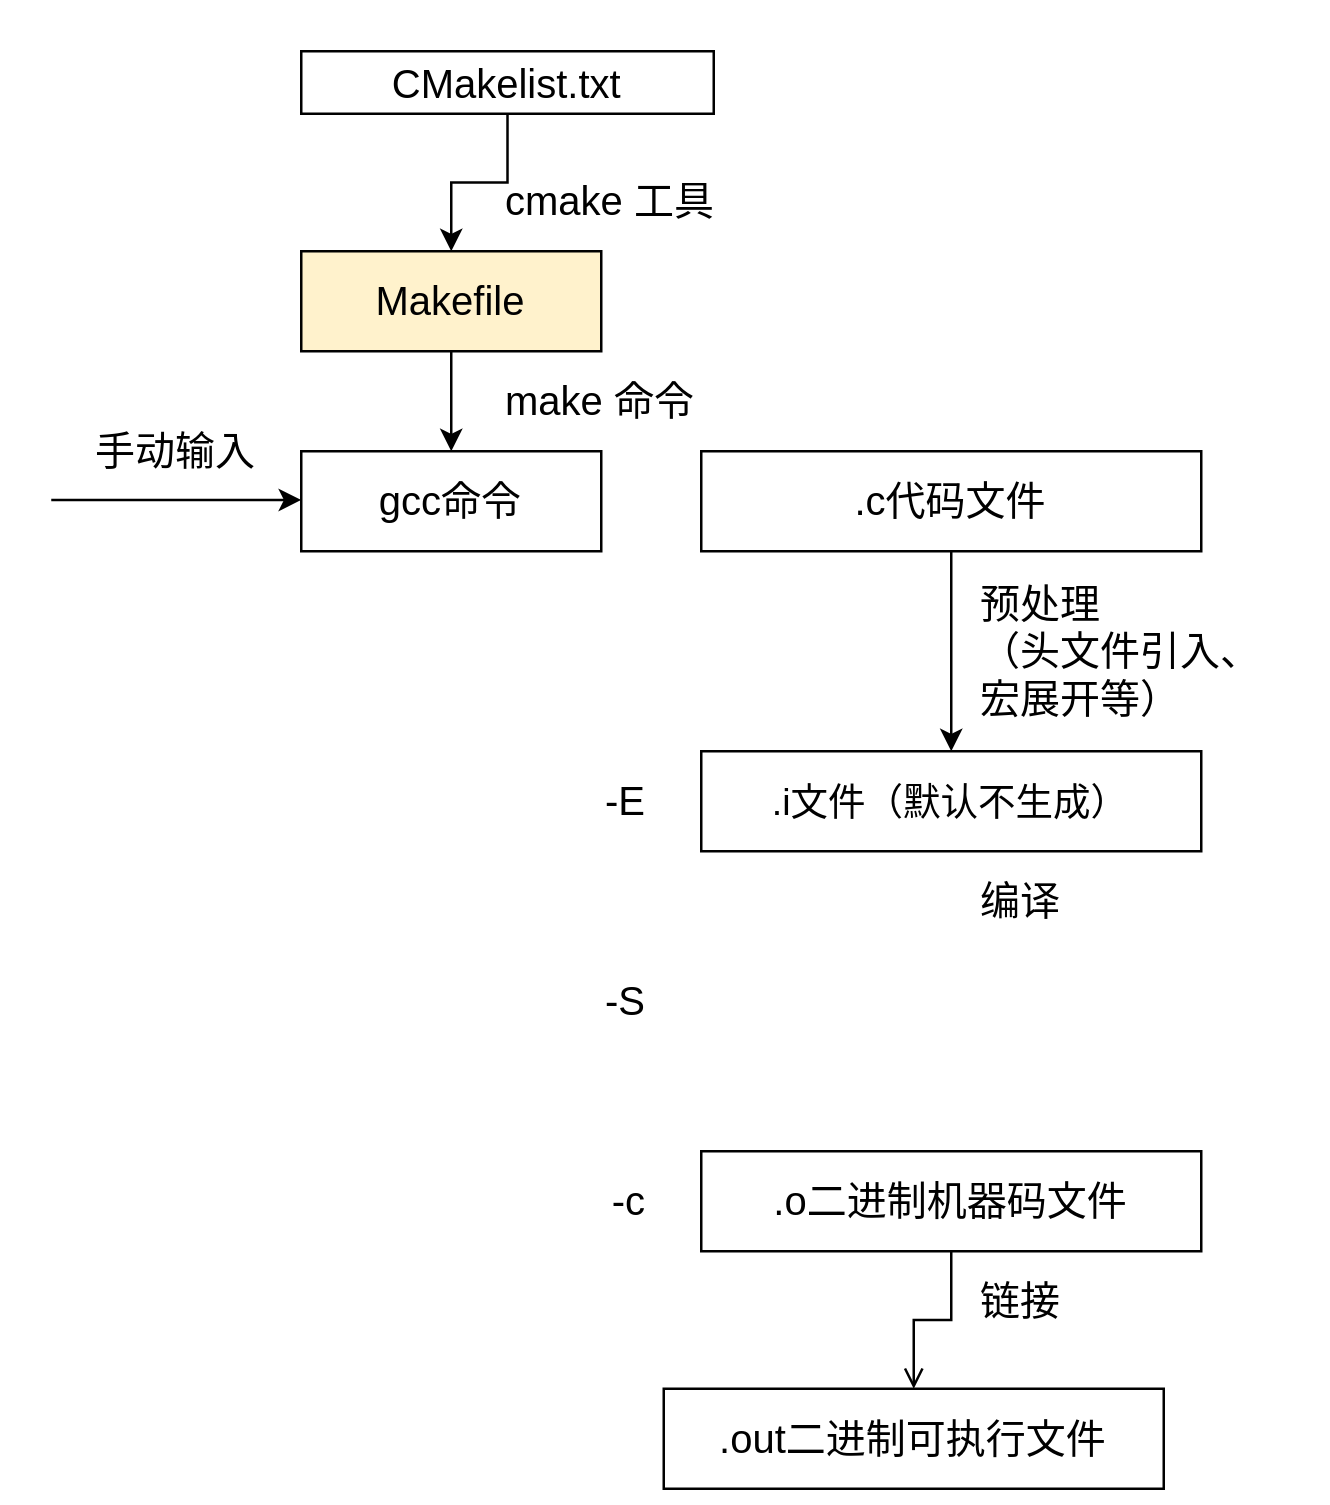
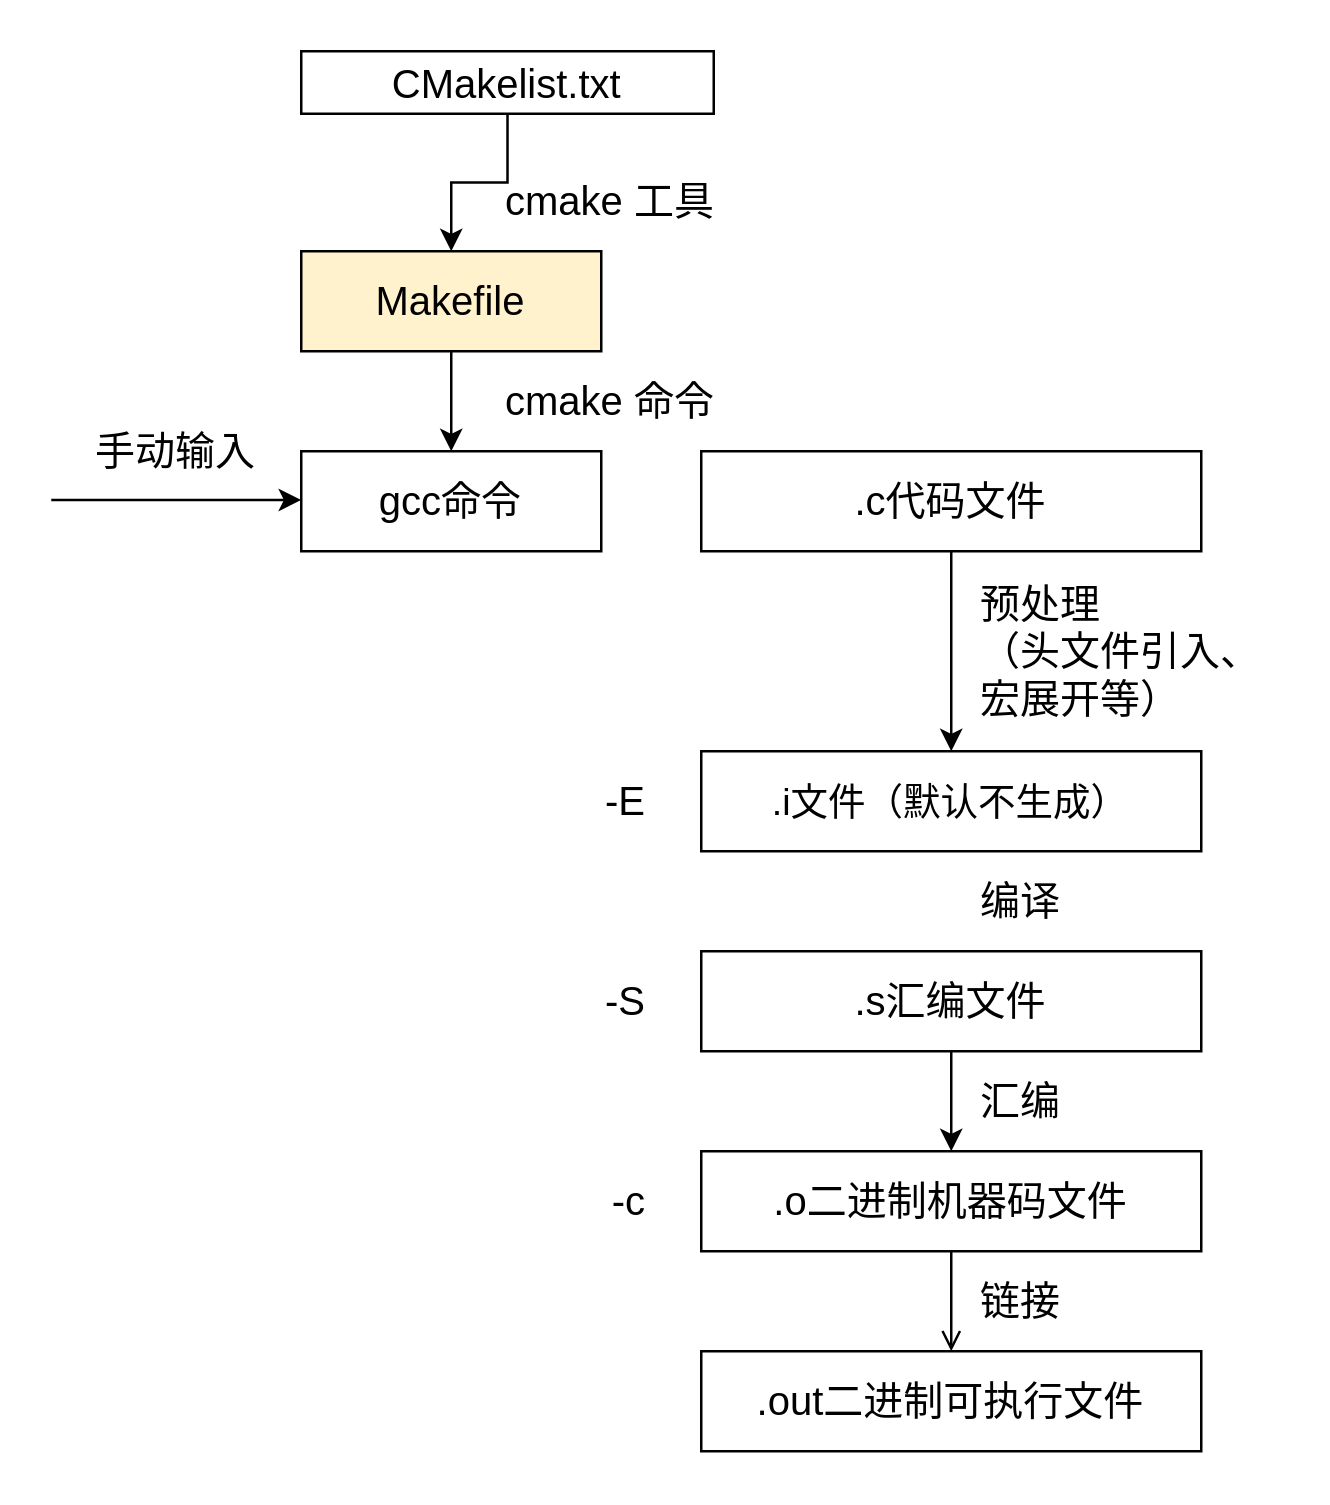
node "make 命令": label "make 命令" -> "cmake 命令"
node ".s汇编文件": added
edge ".s汇编文件" -> ".o二进制机器码文件": added
node "汇编": added
node ".out二进制可执行文件": moved (914, 1439) -> (951, 1401)
